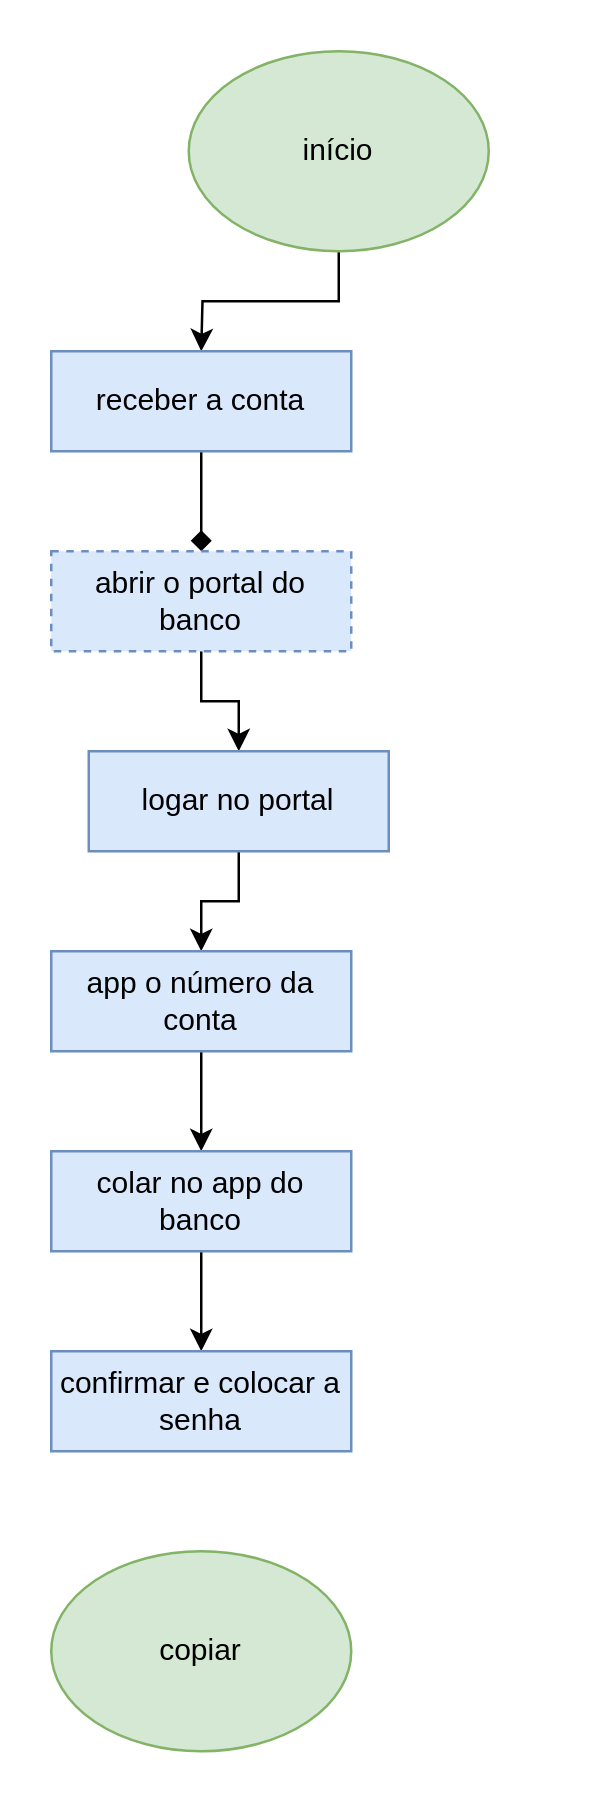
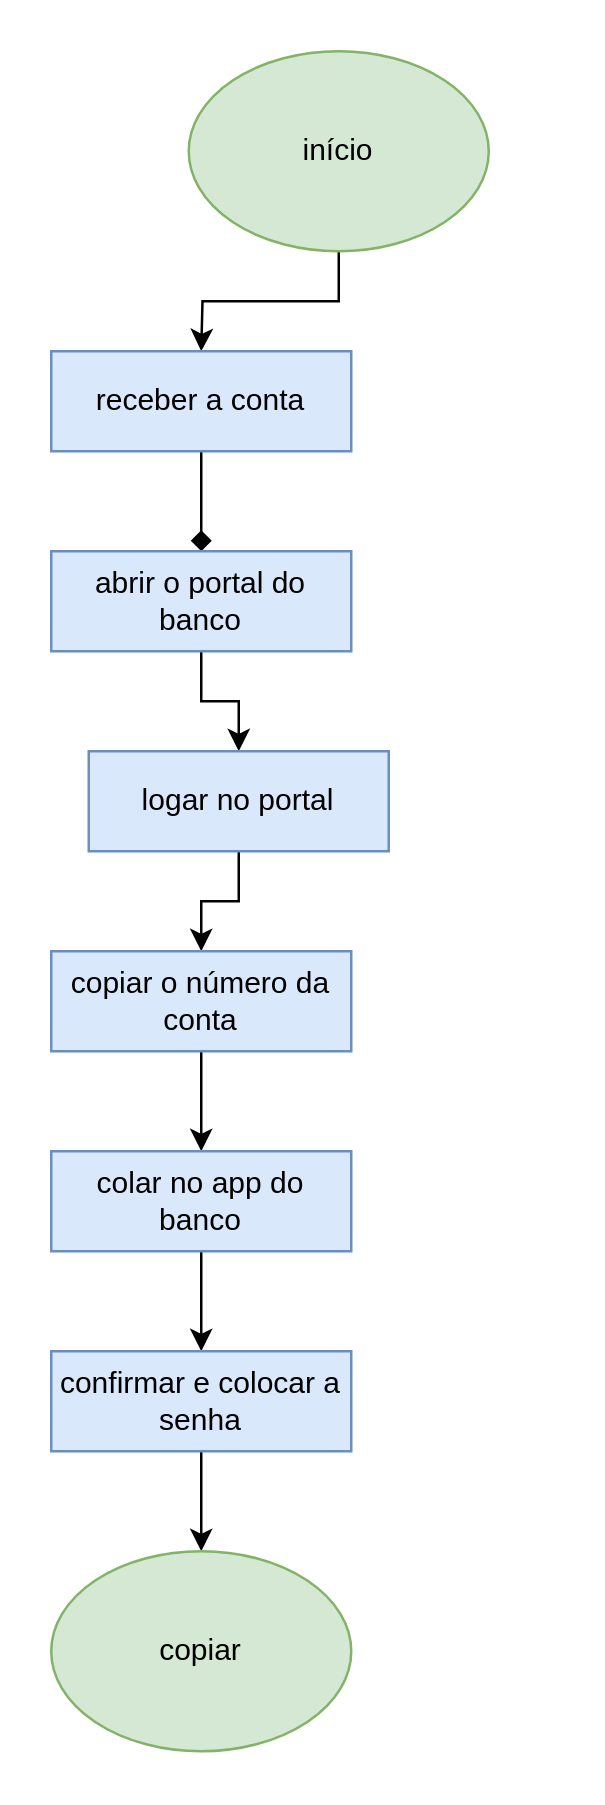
node "abrir o portal do banco": style dashed -> solid
node "app o número da conta": label "app o número da conta" -> "copiar o número da conta"
edge "confirmar e colocar a senha" -> "copiar": added
